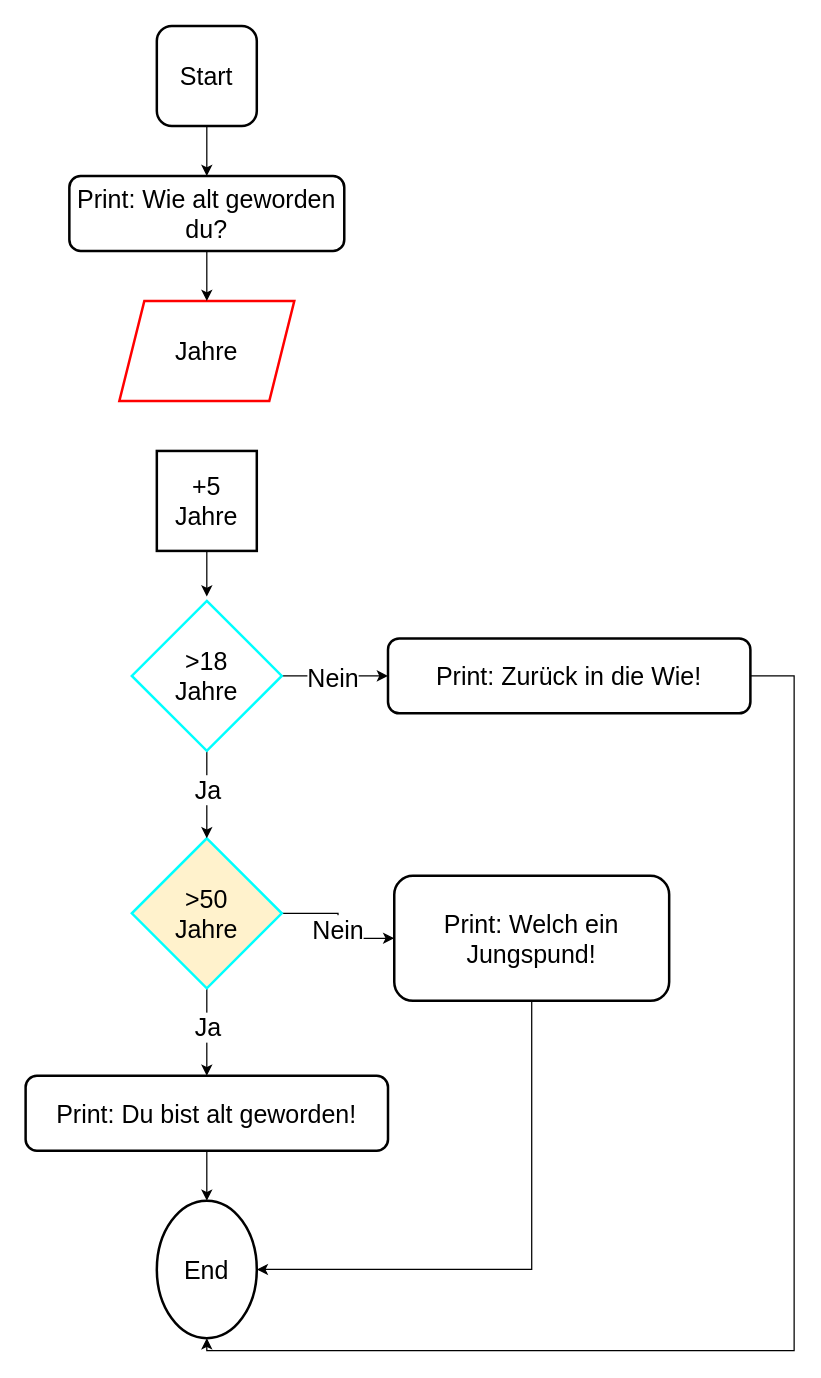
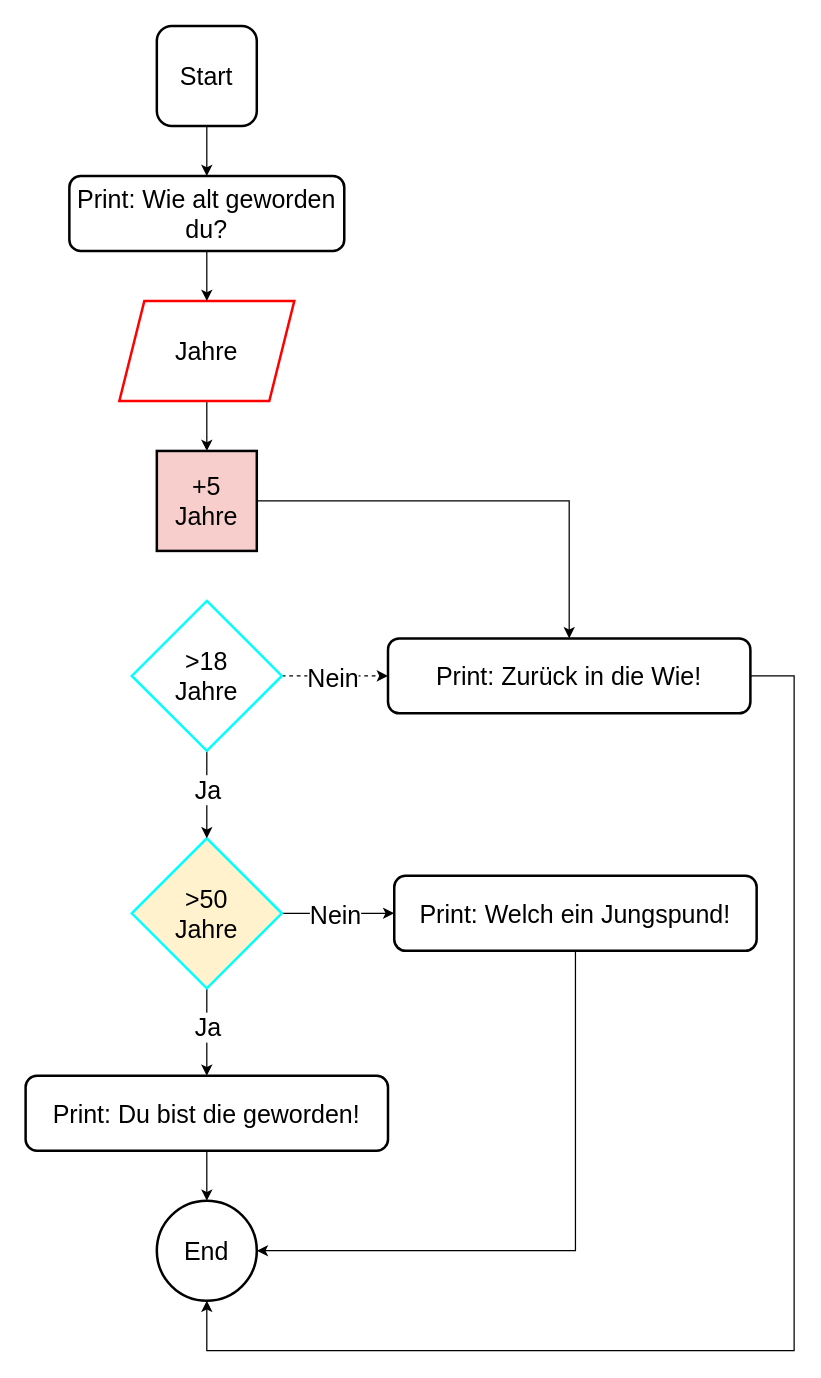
edge "Jahre" -> "+5 Jahre": added
node "+5 Jahre": fillcolor #ffffff -> #f8cecc
edge "+5 Jahre" -> ">18 Jahre": now "+5 Jahre" -> "Print: Zurück in die Wie!"
edge ">18 Jahre" -> "Print: Zurück in die Wie!": style solid -> dashed
node "Print: Welch ein Jungspund!": size 275x125 -> 363x75
node "Print: Du bist alt geworden!": label "Print: Du bist alt geworden!" -> "Print: Du bist die geworden!"
node "End": size 100x138 -> 100x100
